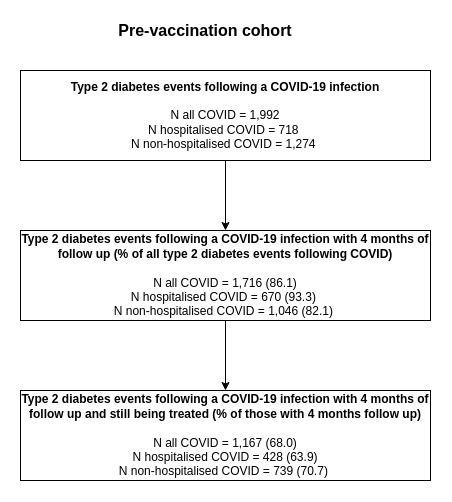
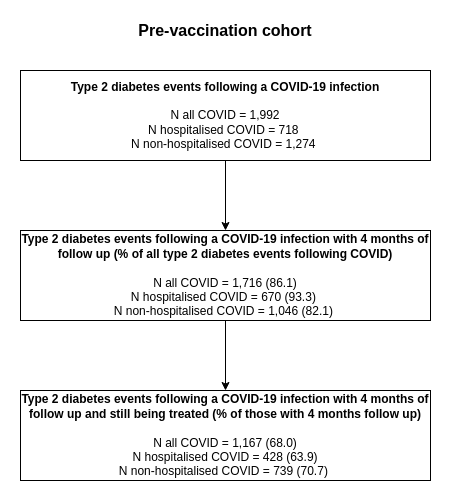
node "Pre-vaccination cohort": moved (206, 31) -> (226, 31)
